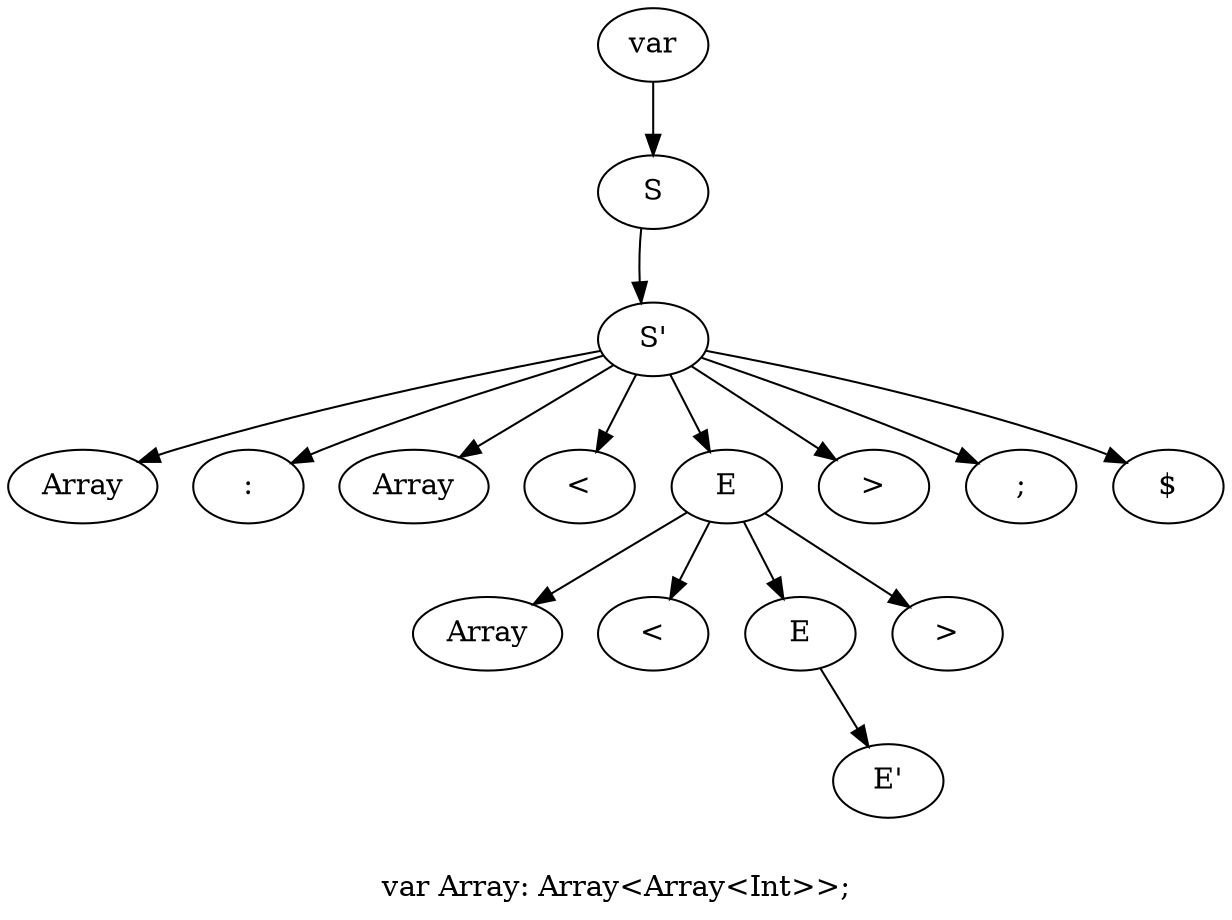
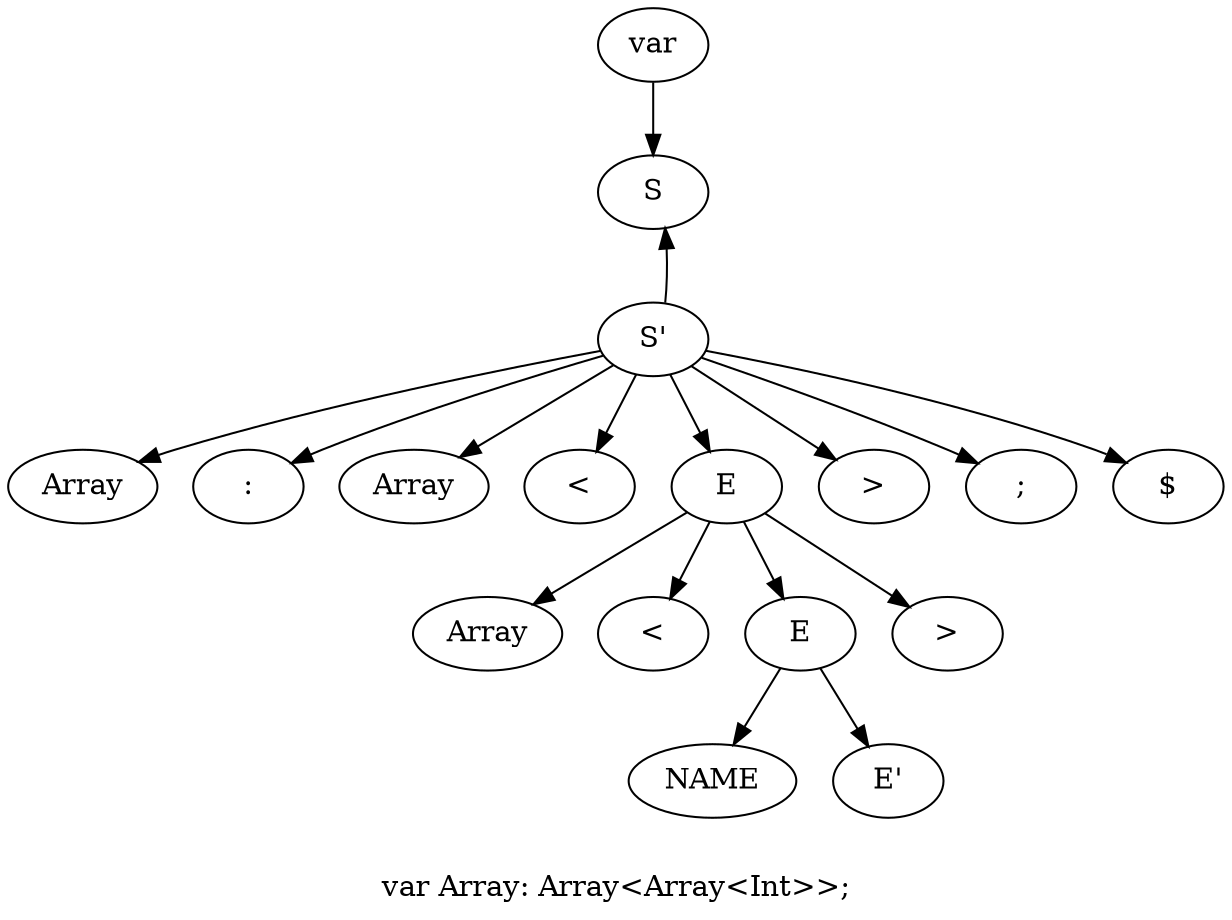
edge "S" -> "S'": reversed
node "NAME": added
